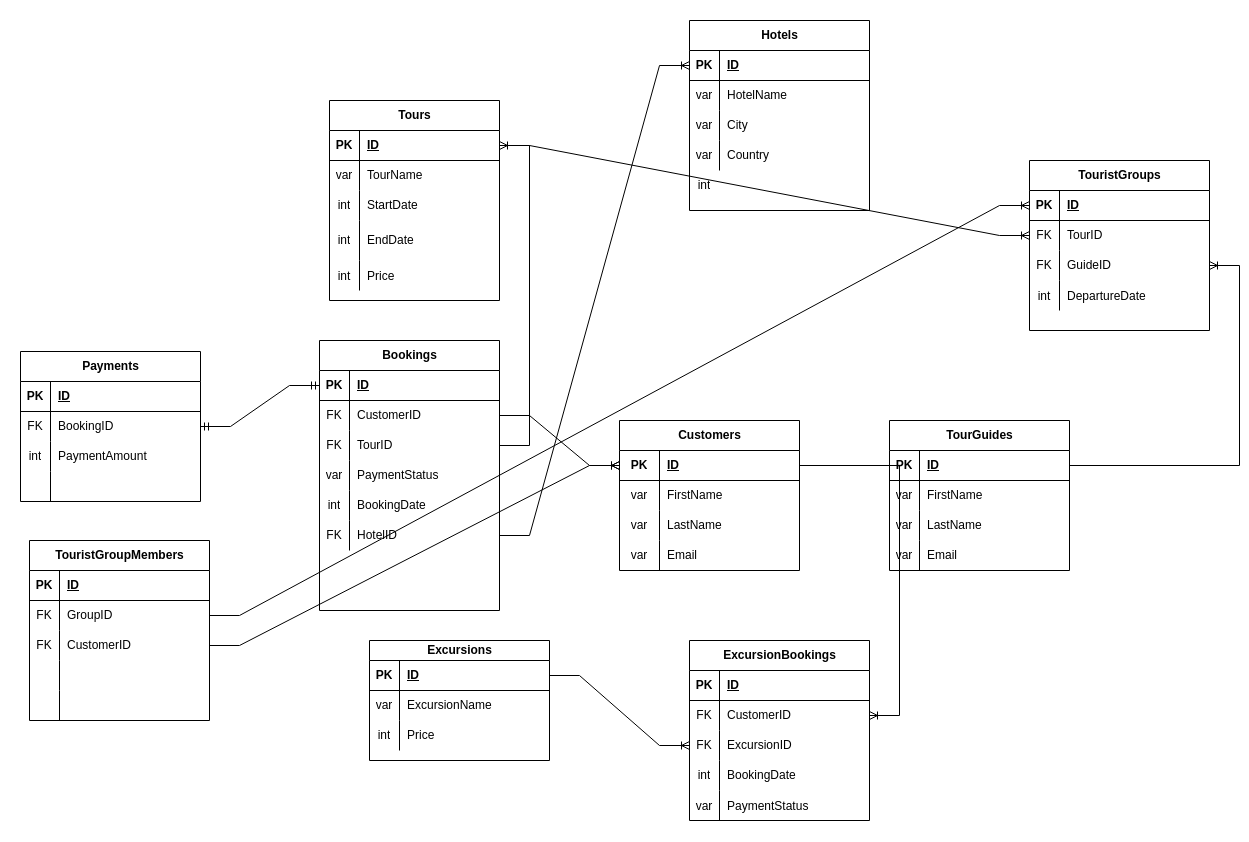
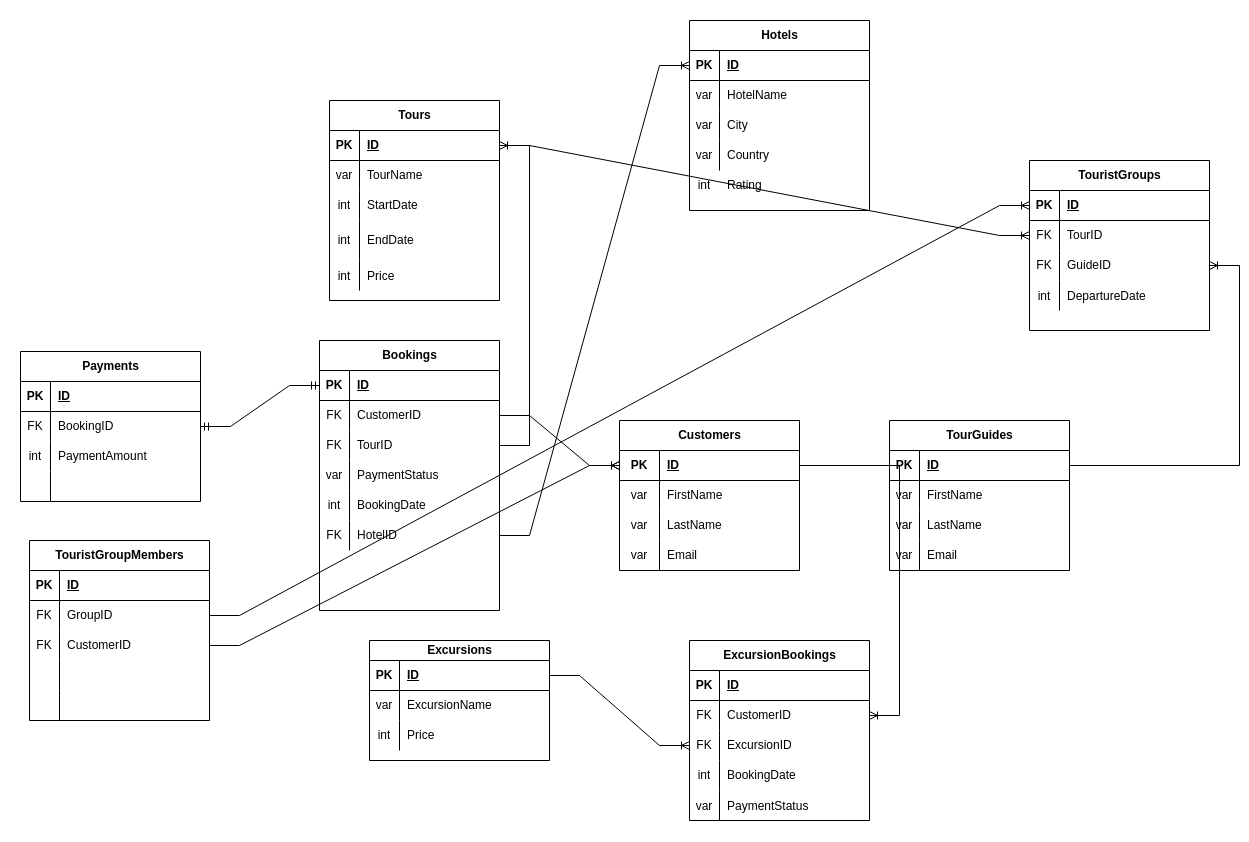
node "Rating": added
